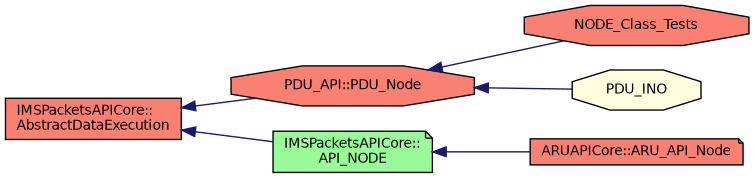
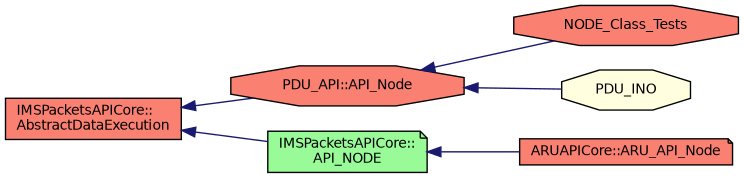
node "PDU_API::PDU_Node": label "PDU_API::PDU_Node" -> "PDU_API::API_Node"
